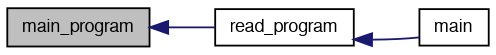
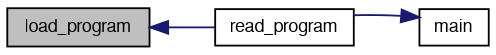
node "main_program": label "main_program" -> "load_program"
edge "main" -> "read_program": reversed
